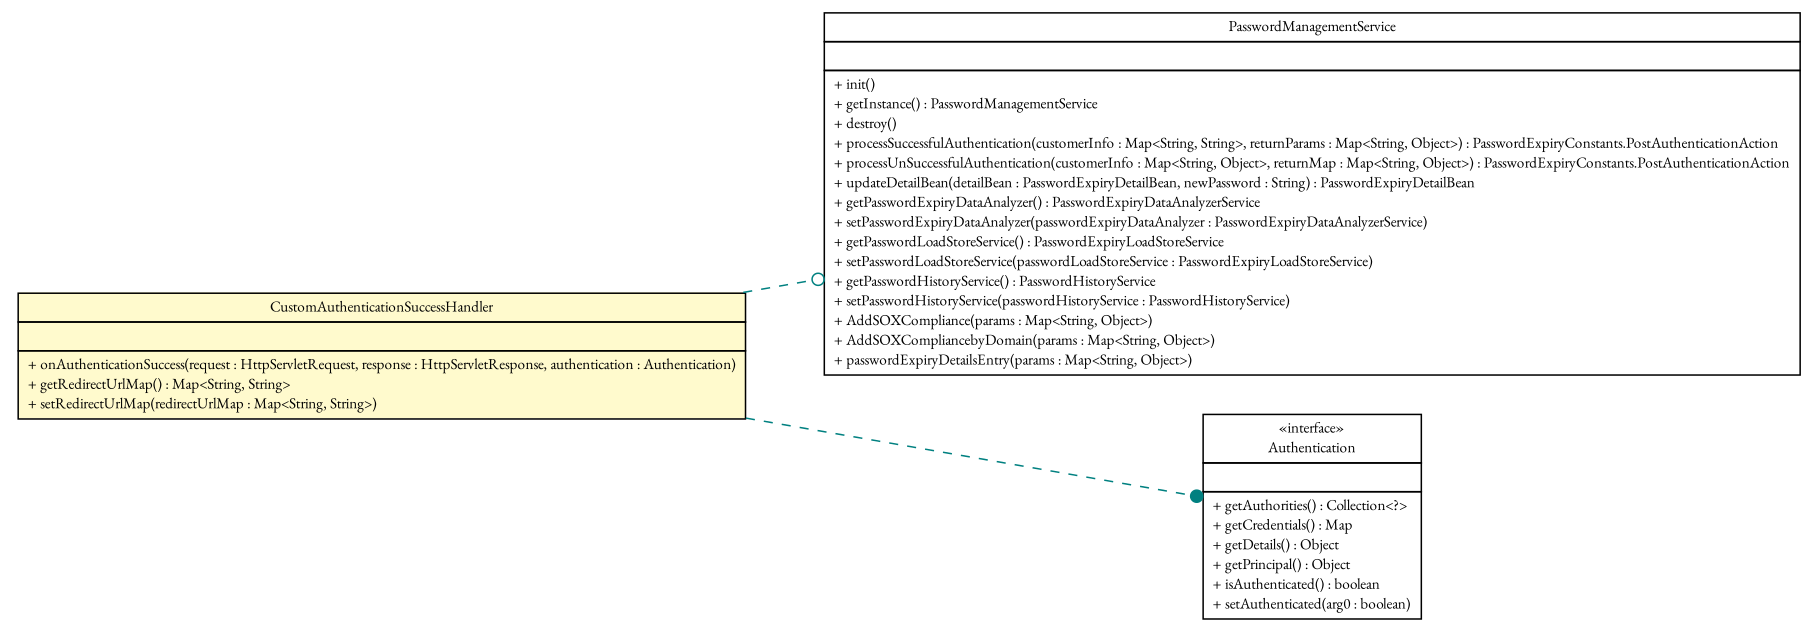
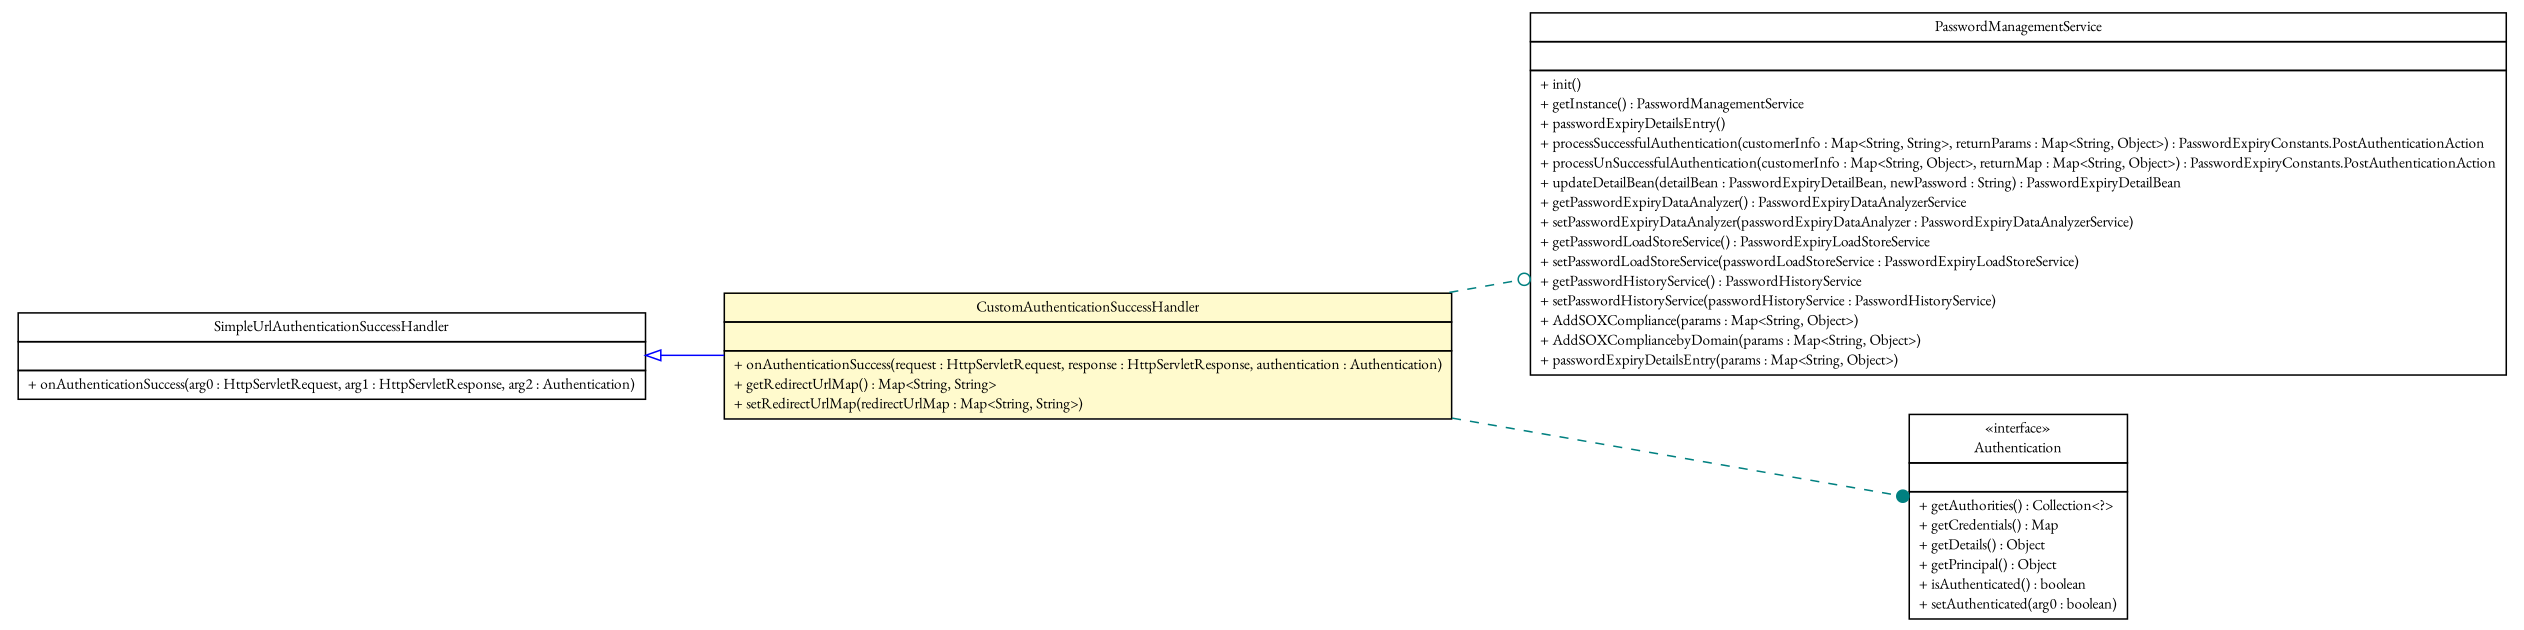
node "PasswordManagementService": text "+ destroy()" -> "+ passwordExpiryDetailsEntry()"
node "SimpleUrlAuthenticationSuccessHandler": added
